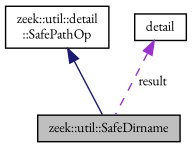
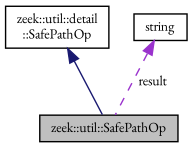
node "detail": label "detail" -> "string"
node "zeek::util::SafeDirname": label "zeek::util::SafeDirname" -> "zeek::util::SafePathOp"
